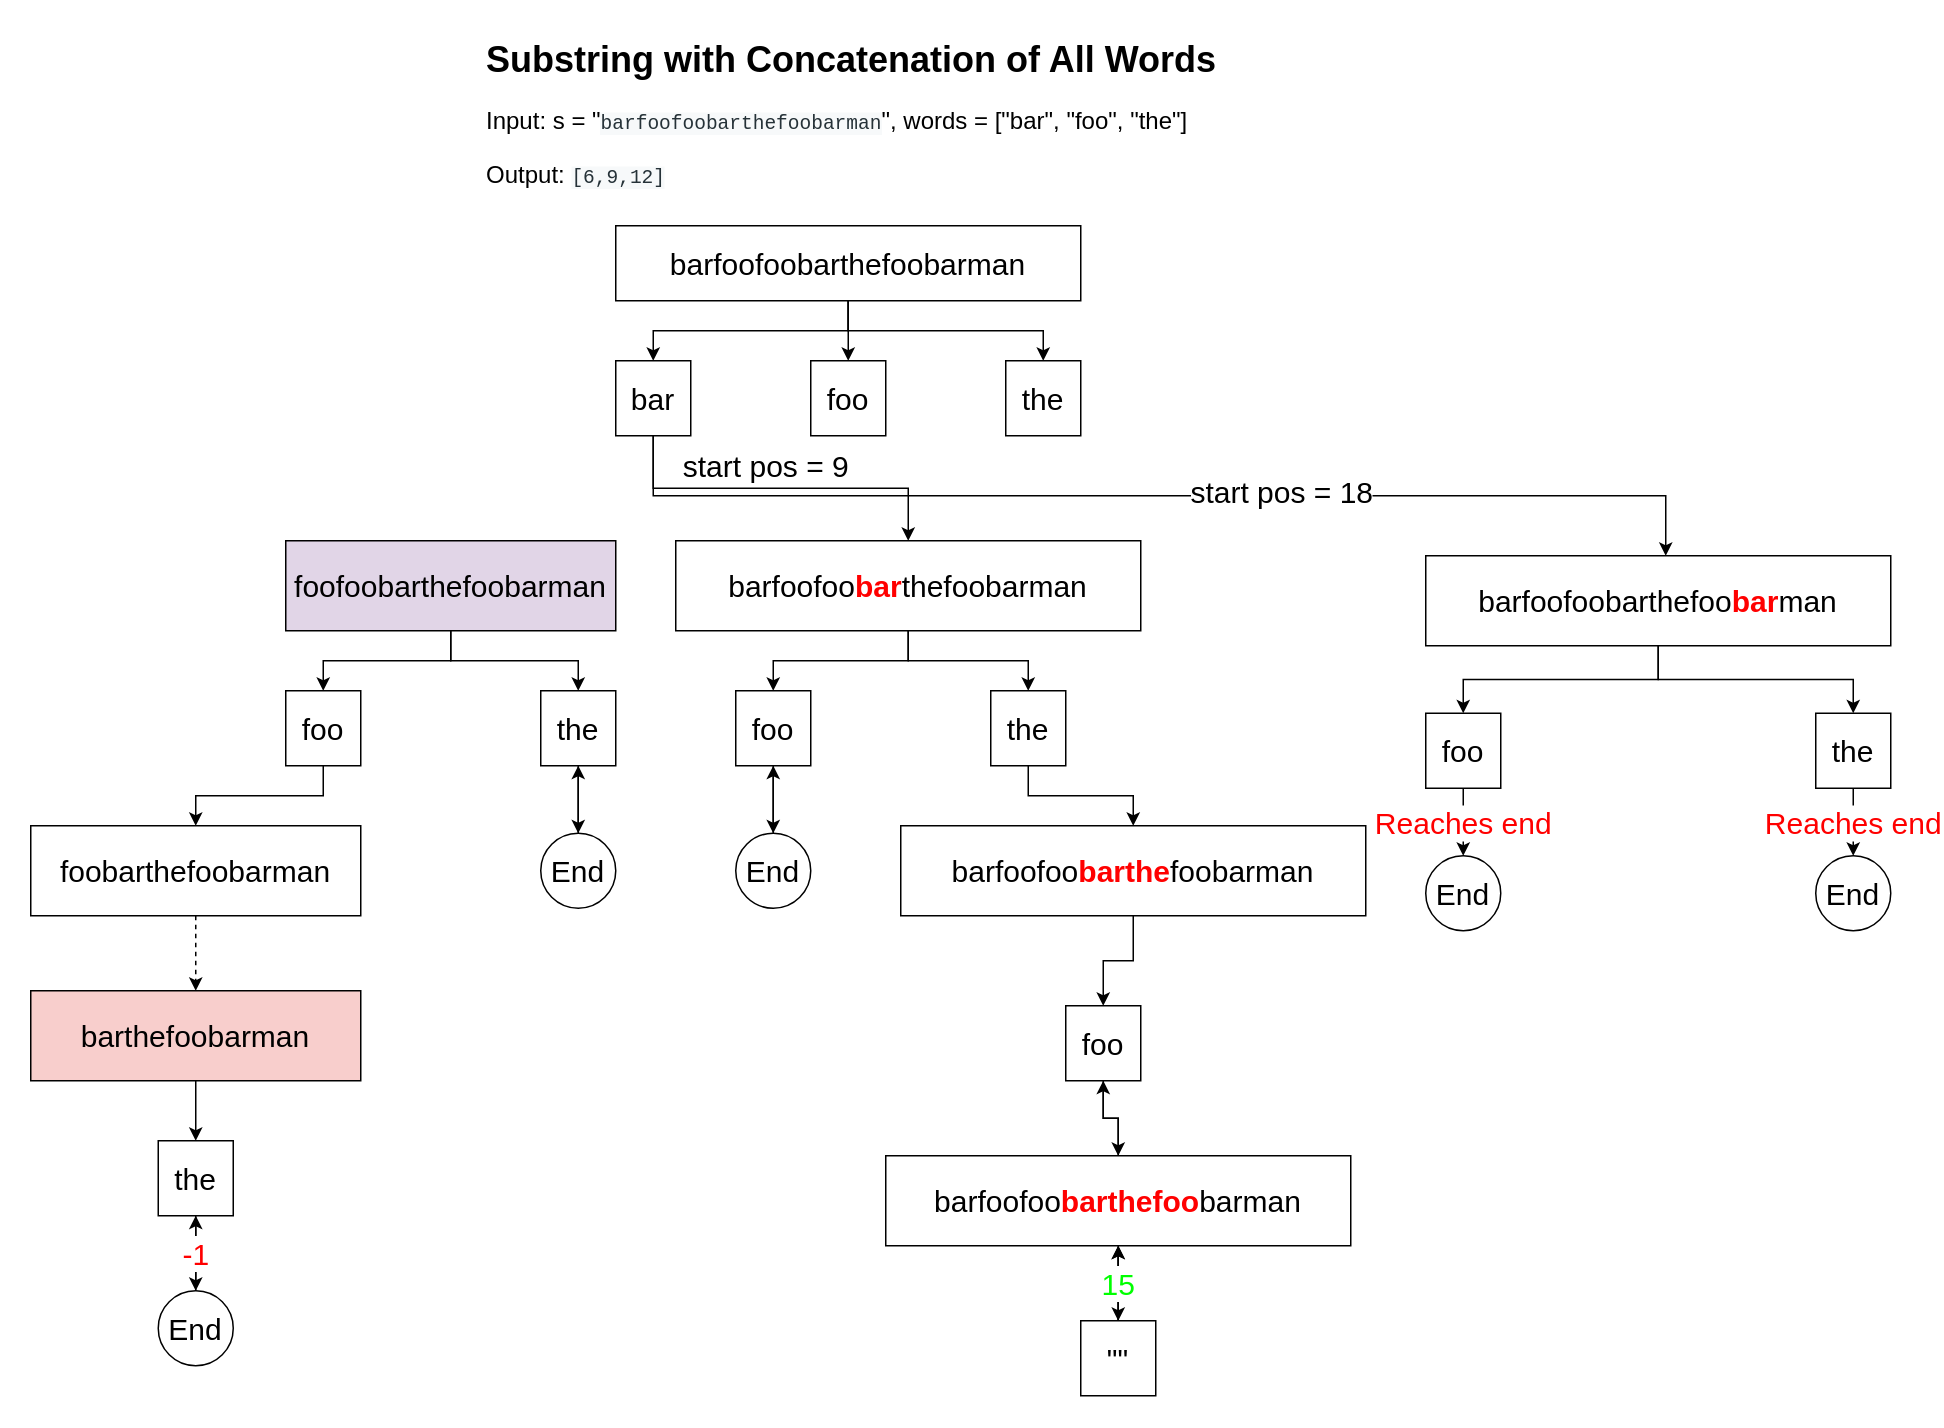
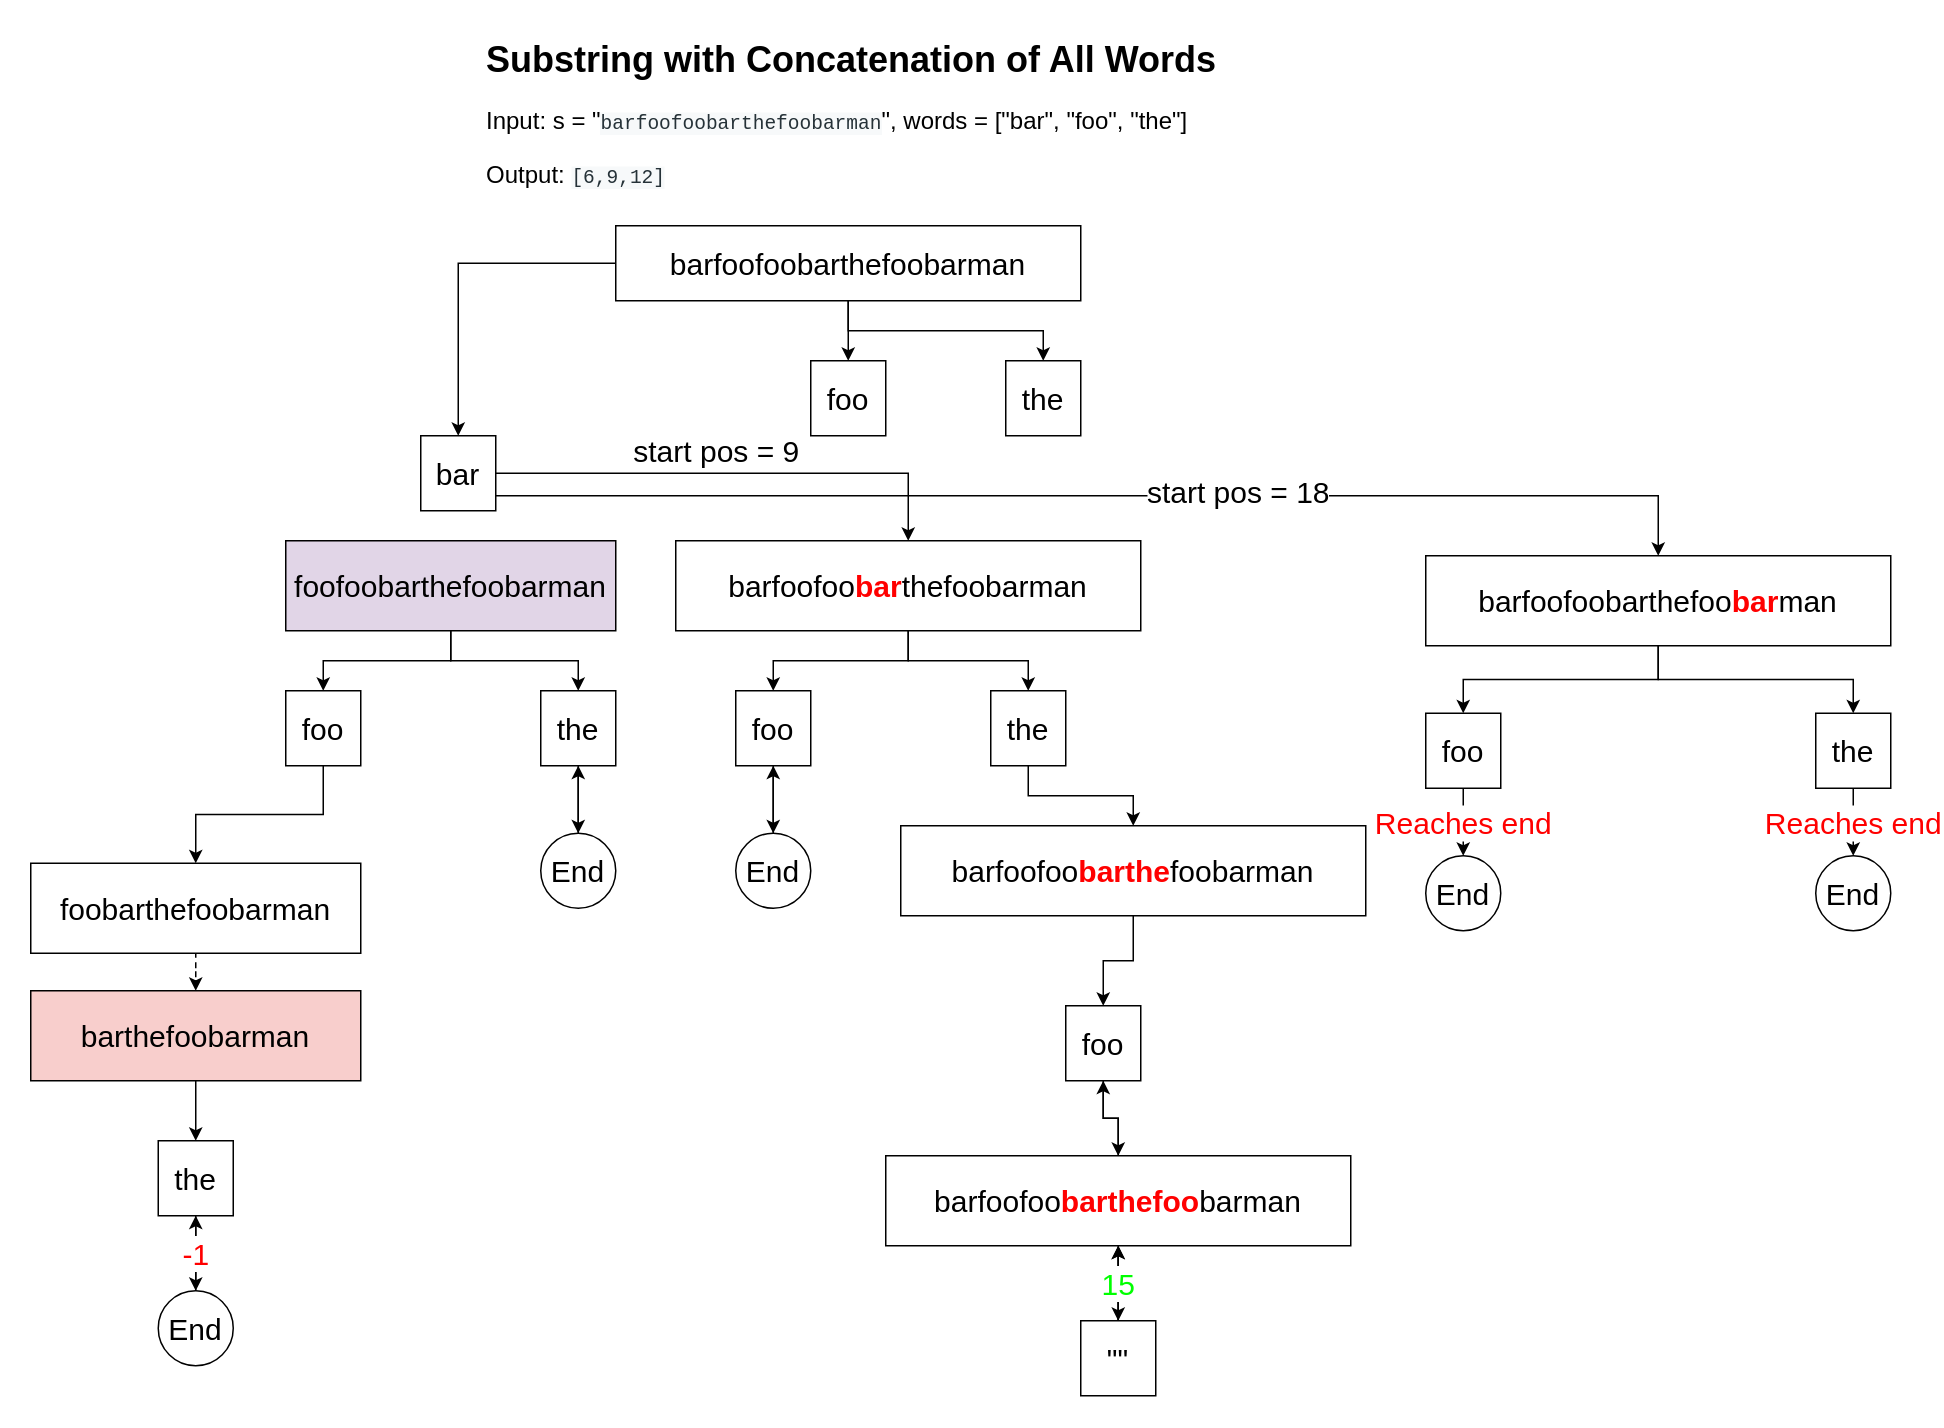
node "bar": moved (653, 398) -> (458, 473)
node "foobarthefoobarman": moved (196, 871) -> (196, 908)
